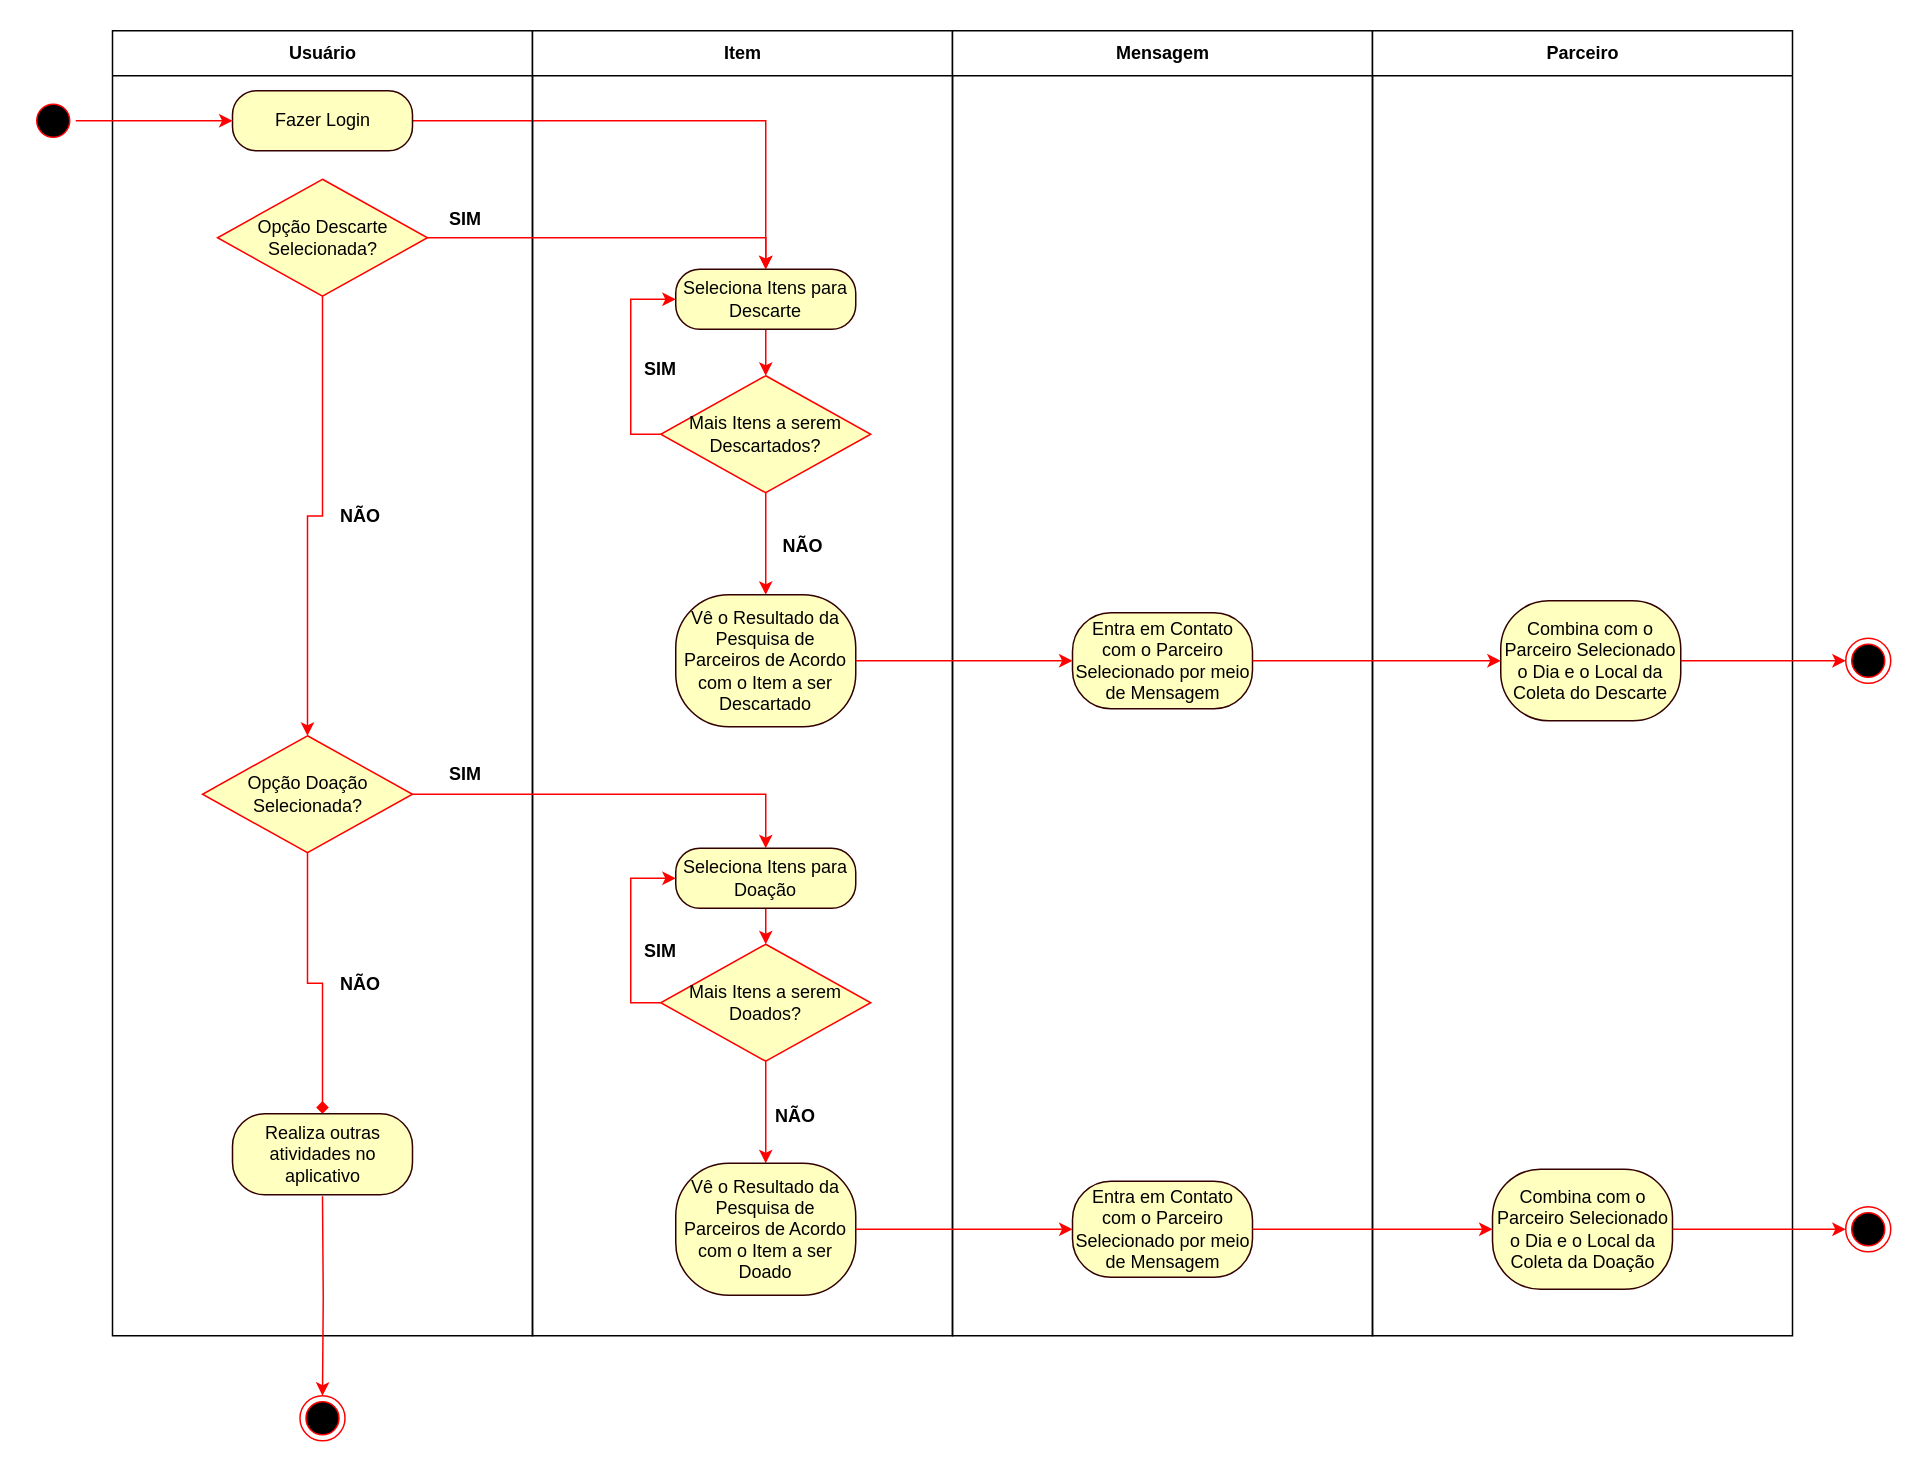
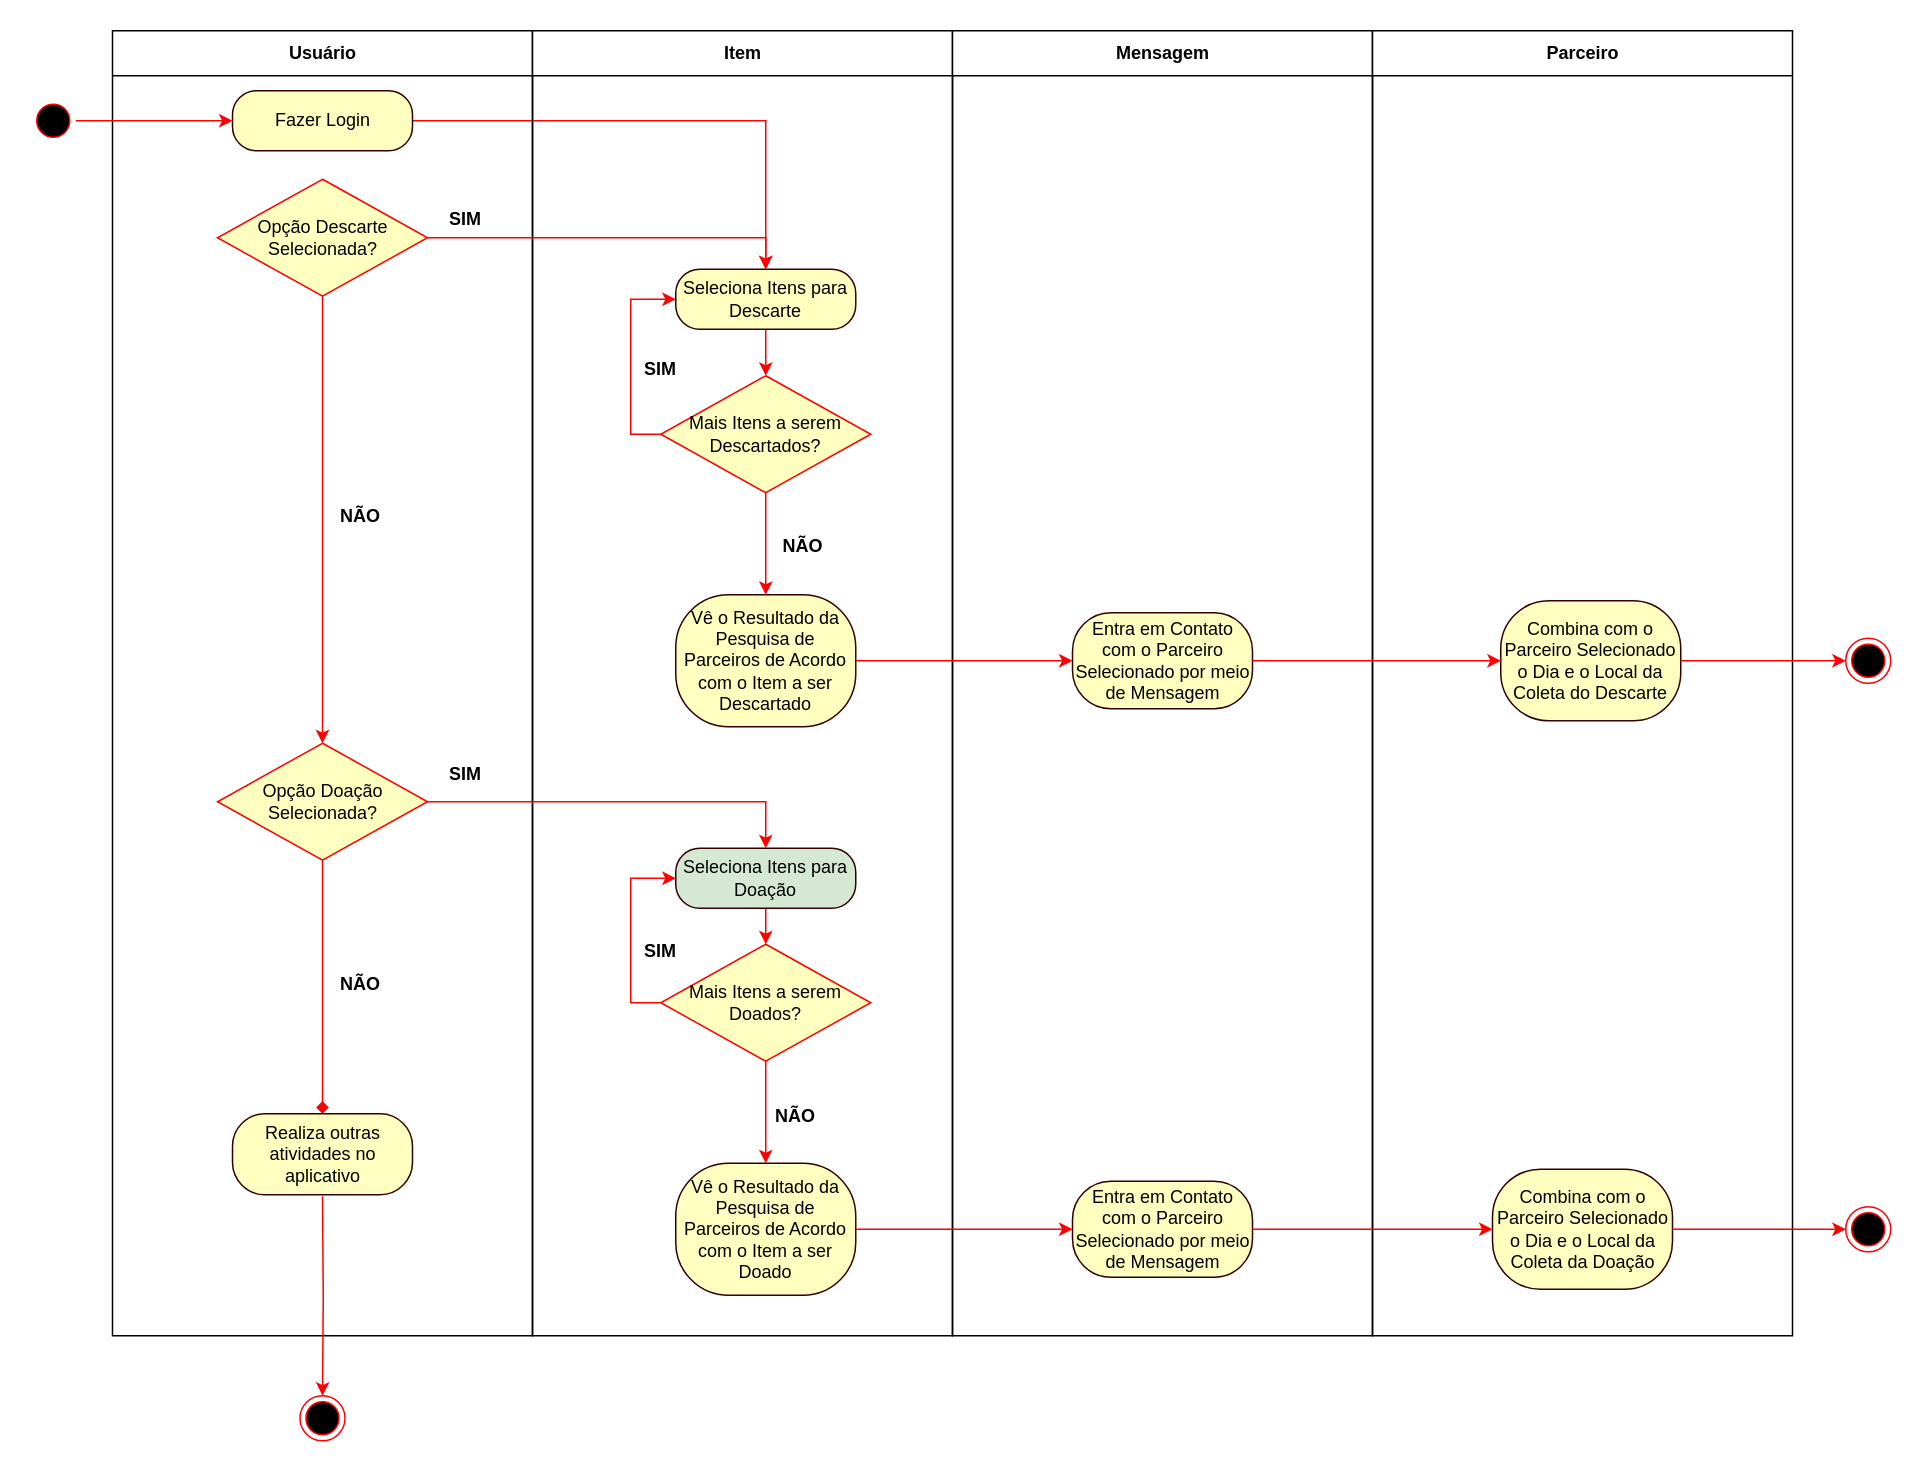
node "Opção Doação Selecionada?": moved (308, 794) -> (323, 802)
node "Seleciona Itens para Doação": fillcolor #ffffc0 -> #d5e8d4
